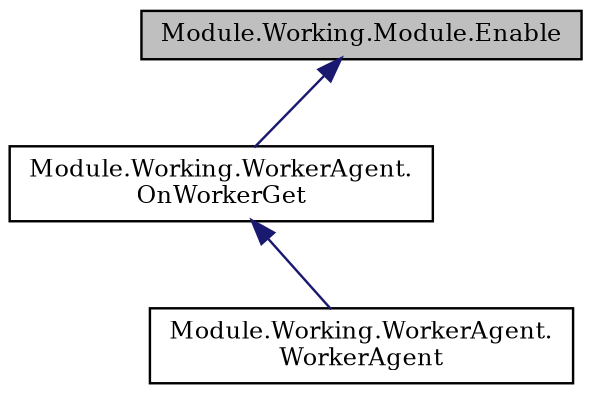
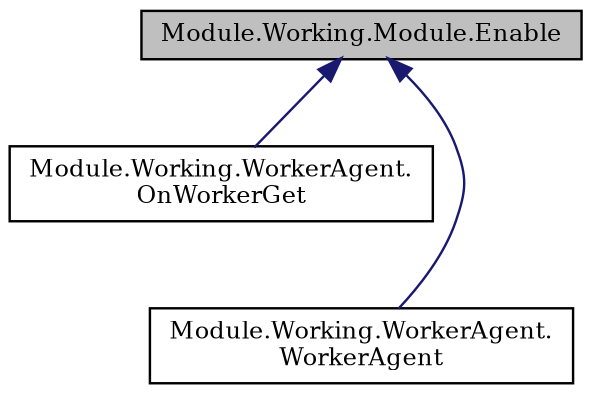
edge "Module.Working.WorkerAgent. WorkerAgent" -> "Module.Working.WorkerAgent. OnWorkerGet": now "Module.Working.WorkerAgent. WorkerAgent" -> "Module.Working.Module.Enable"
